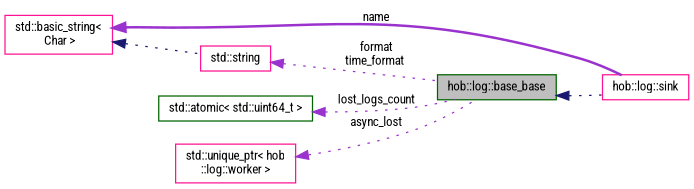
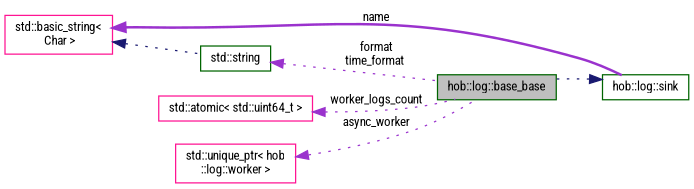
node "std::string": color deeppink -> darkgreen
node "hob::log::sink": color deeppink -> darkgreen
edge "hob::log::sink" -> "hob::log::base_base": reversed
edge "hob::log::base_base" -> "std::atomic< std::uint64_t >": label " lost_logs_count" -> " worker_logs_count"
node "std::atomic< std::uint64_t >": color darkgreen -> deeppink
edge "hob::log::base_base" -> "std::unique_ptr< hob ::log::worker >": label " async_lost" -> " async_worker"
